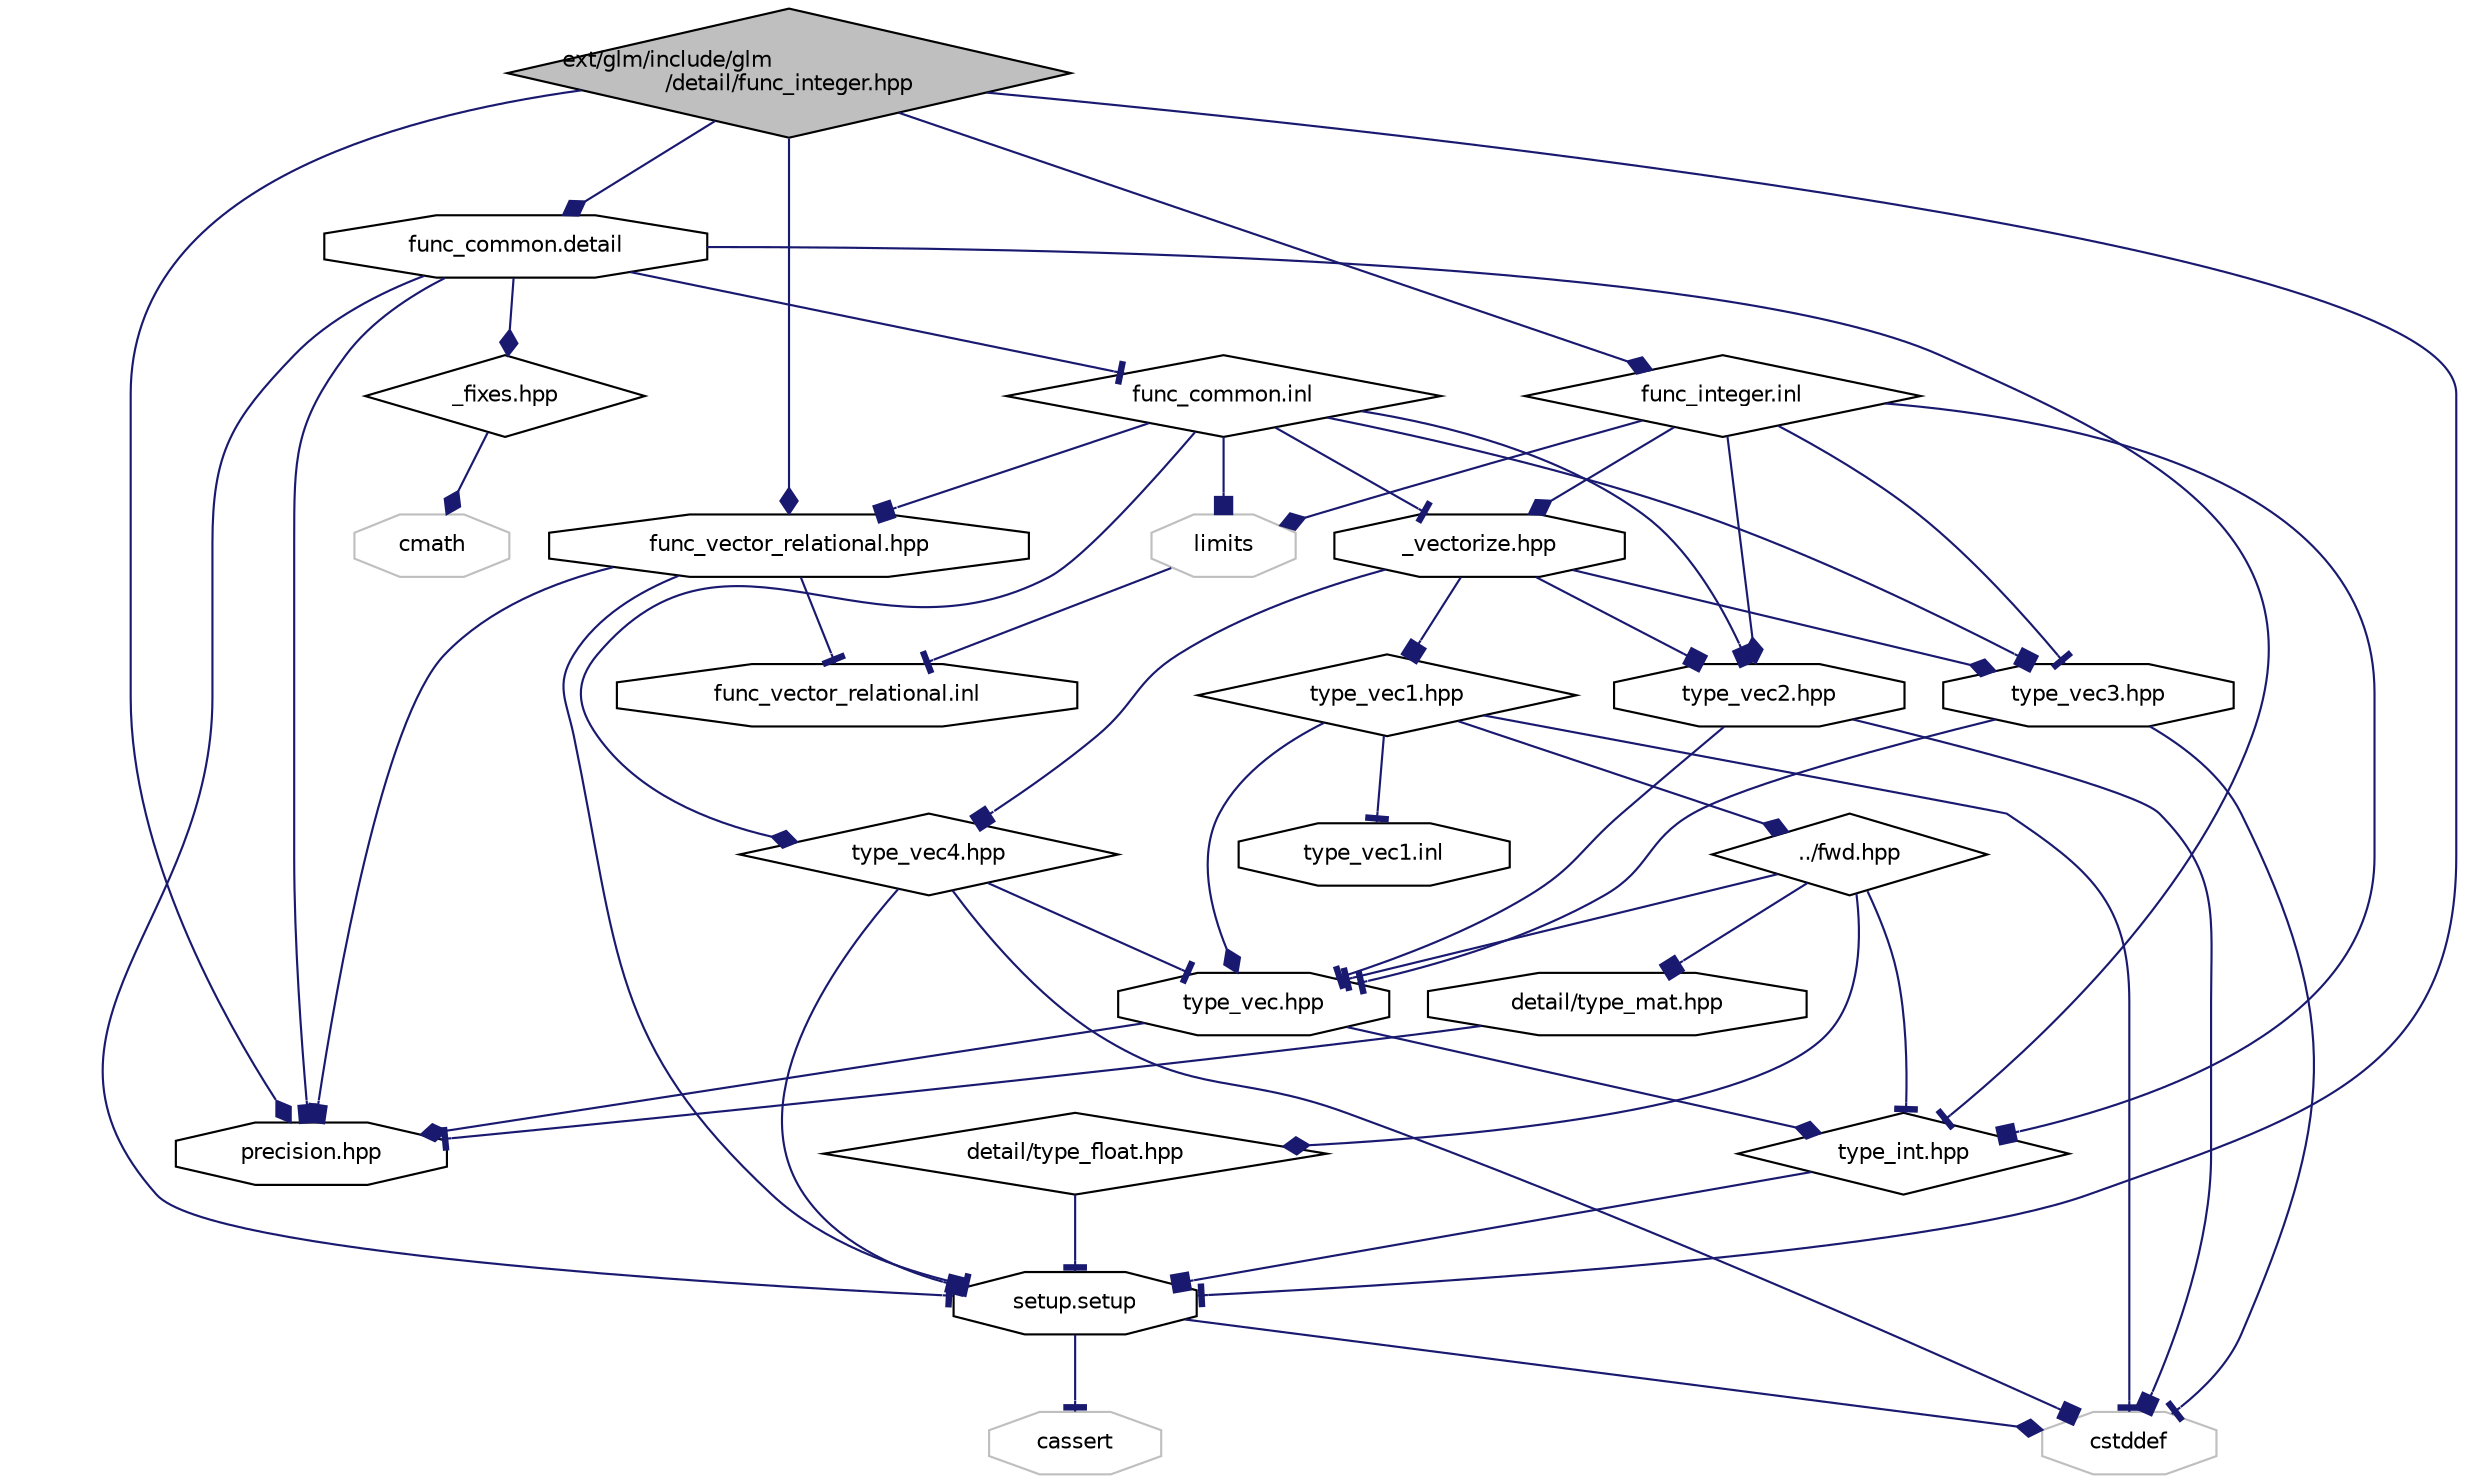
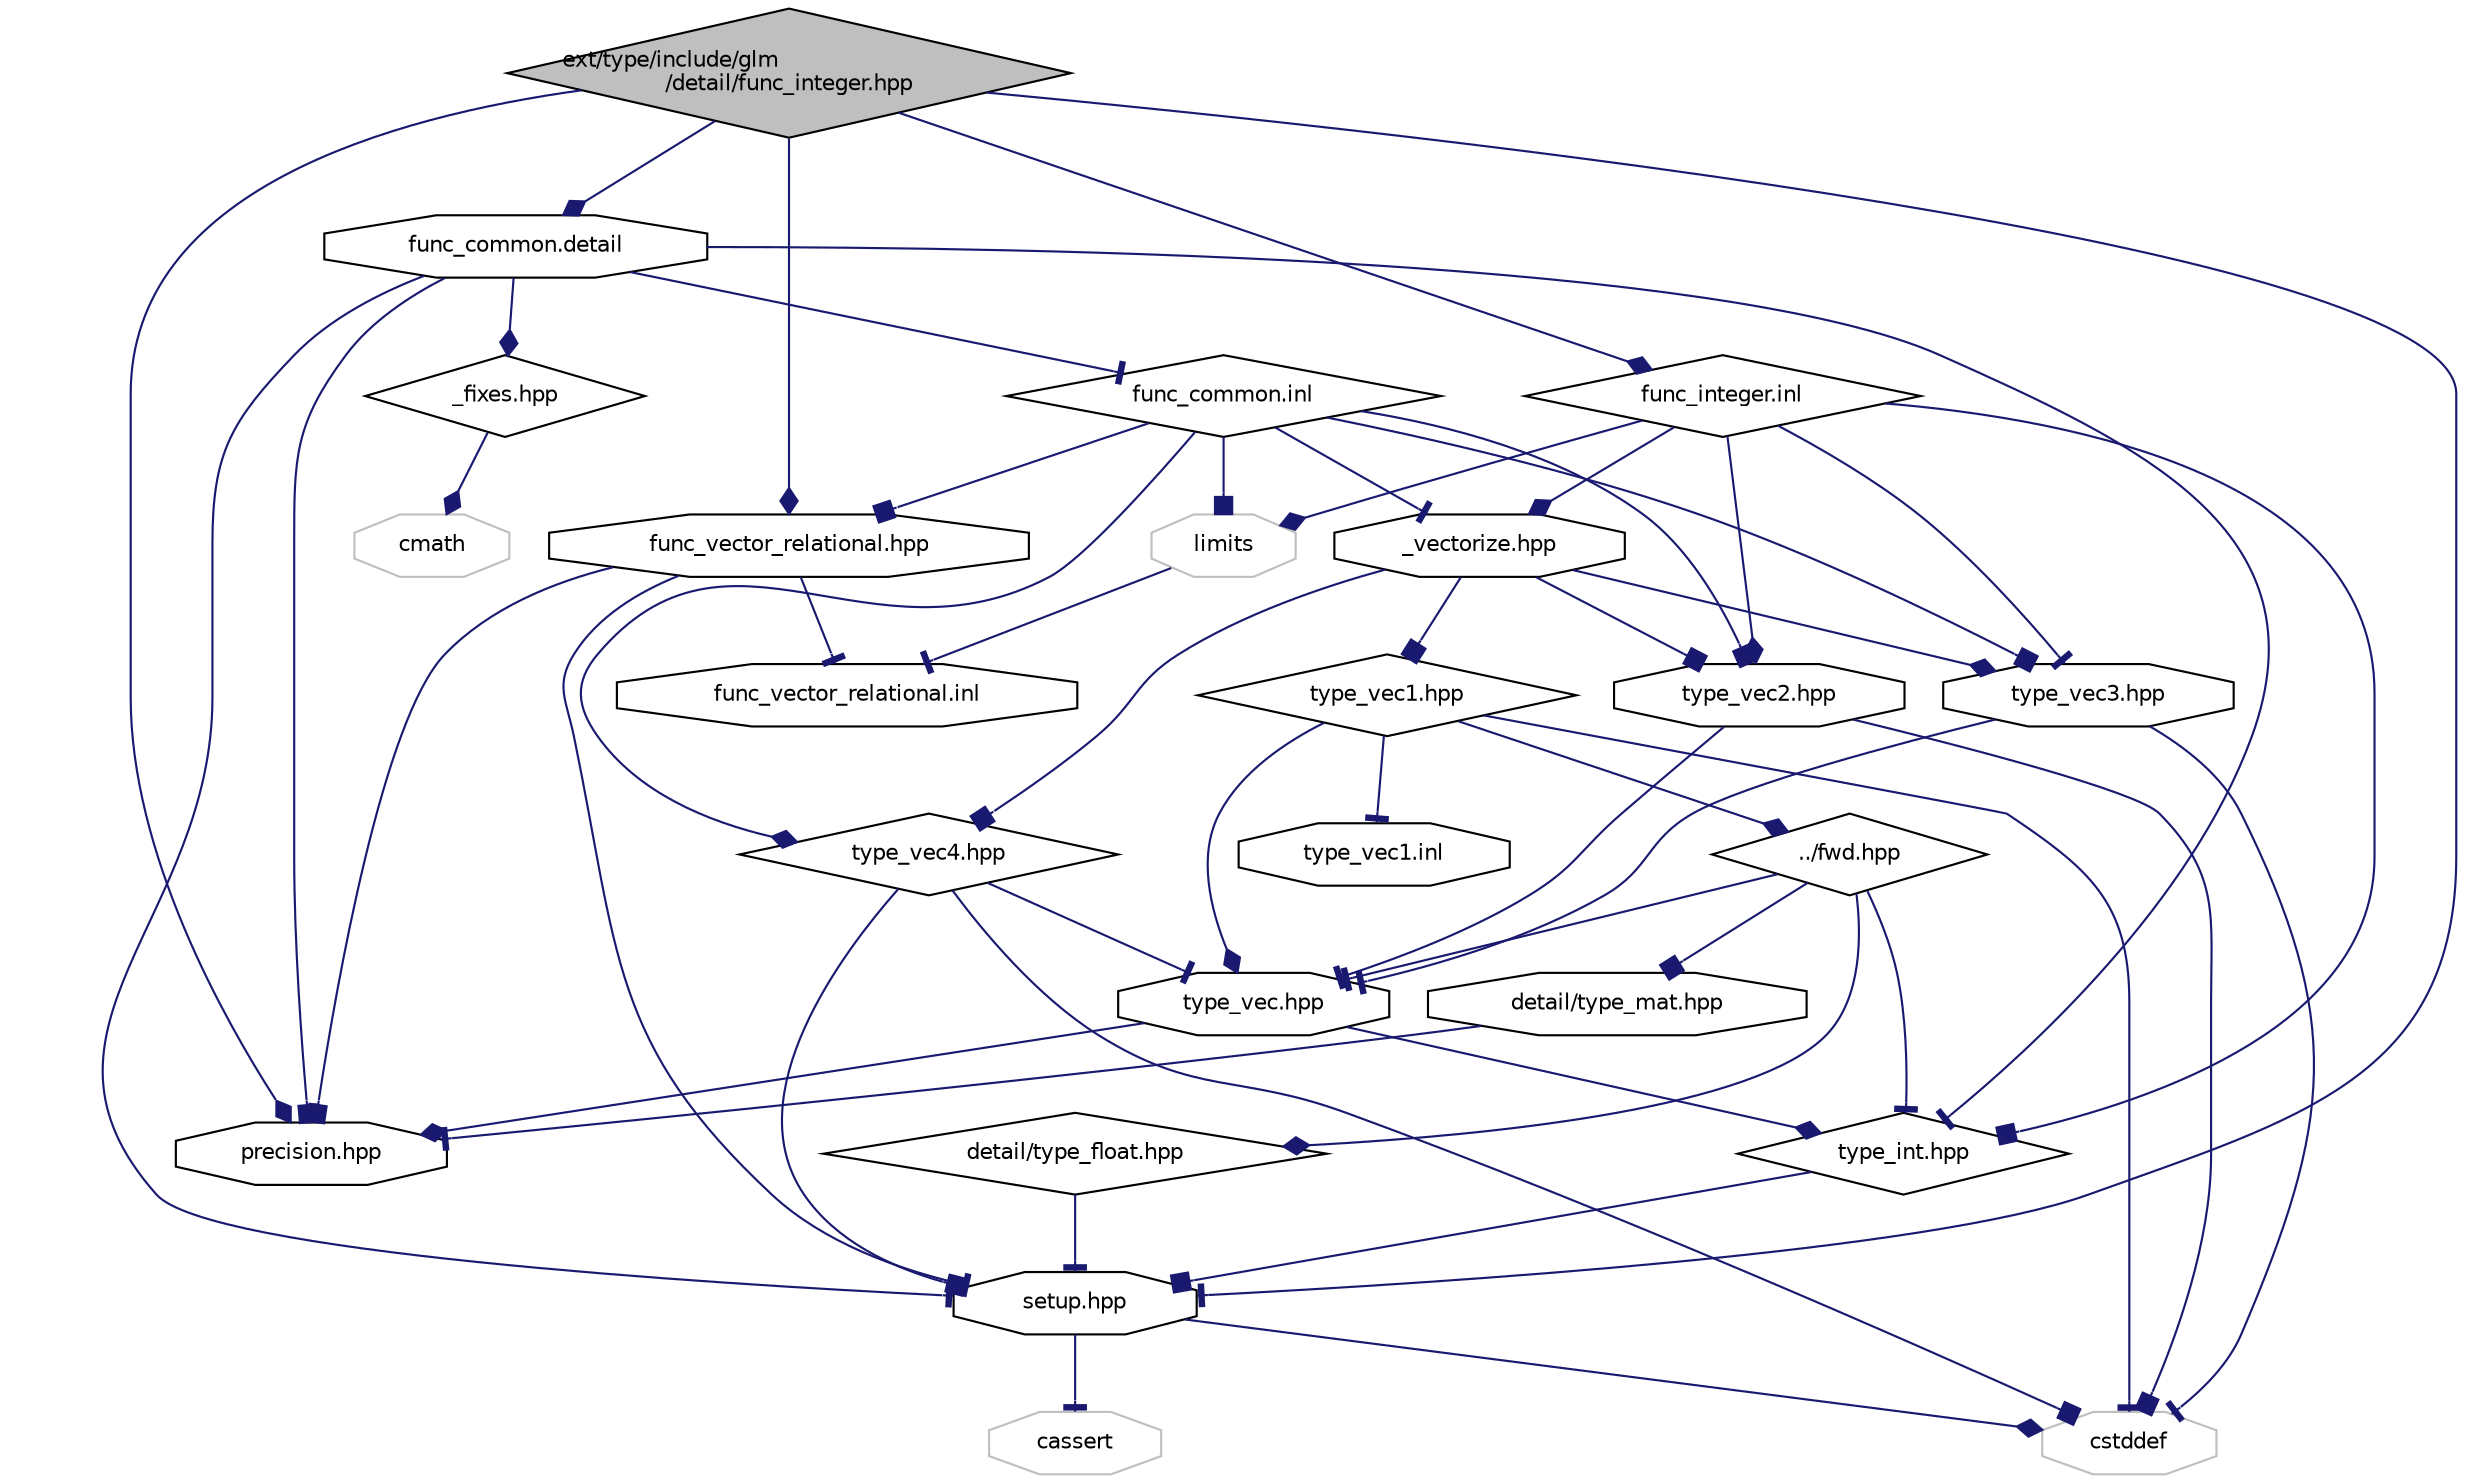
node "ext/glm/include/glm /detail/func_integer.hpp": label "ext/glm/include/glm /detail/func_integer.hpp" -> "ext/type/include/glm /detail/func_integer.hpp"
node "setup.setup": label "setup.setup" -> "setup.hpp"
